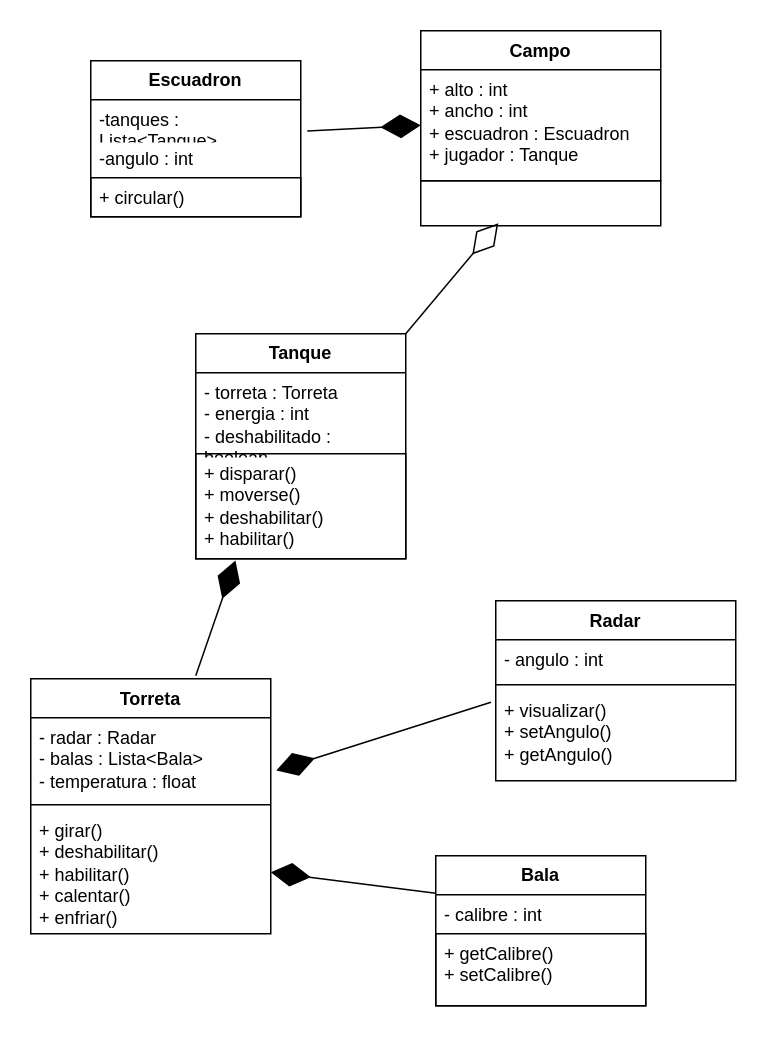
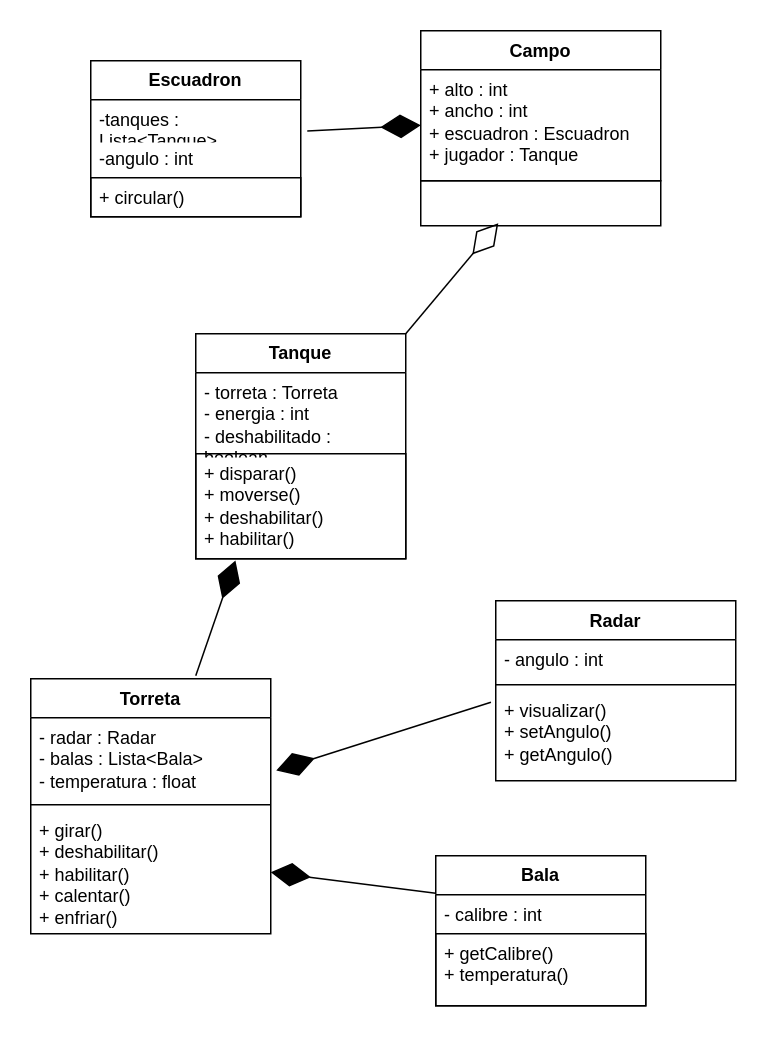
node "+ getCalibre() + setCalibre()": label "+ getCalibre() + setCalibre()" -> "+ getCalibre() + temperatura()"
